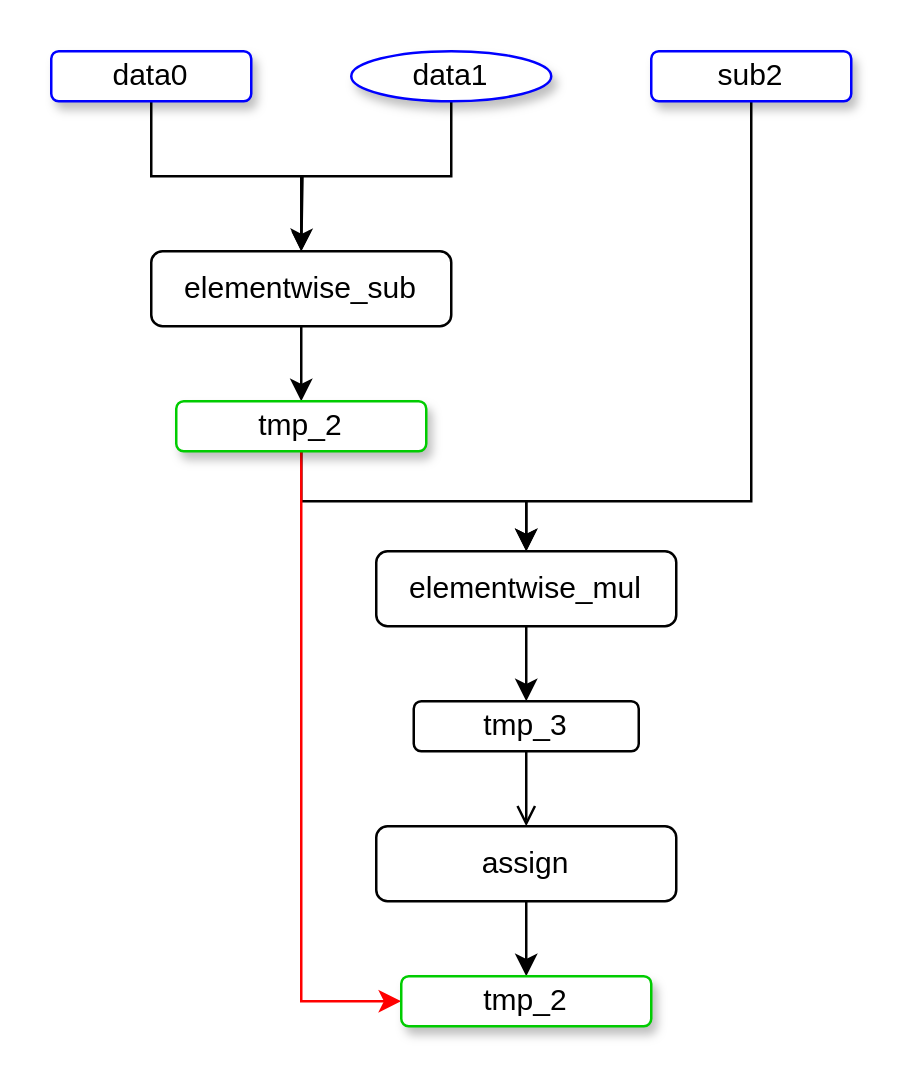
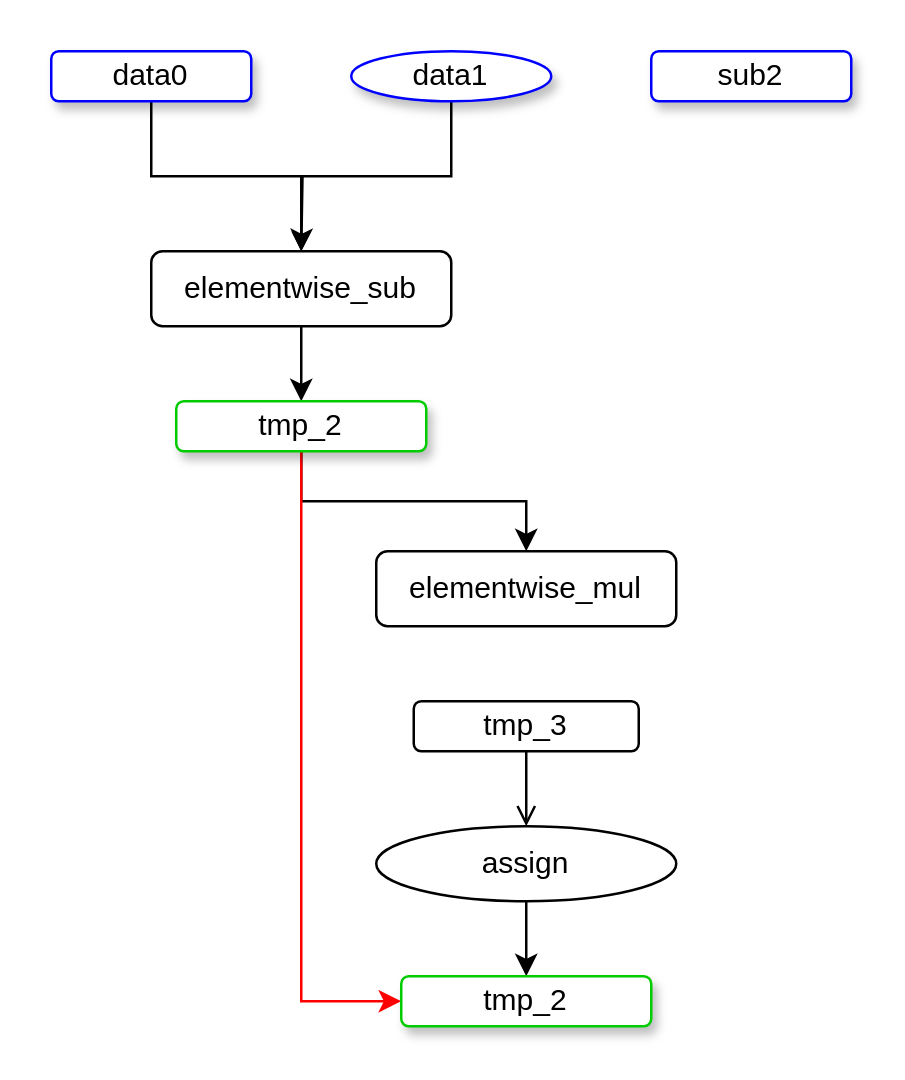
edge "sub2" -> "elementwise_mul": removed
edge "elementwise_mul" -> "tmp_3": removed
node "assign": shape rounded rectangle -> ellipse
